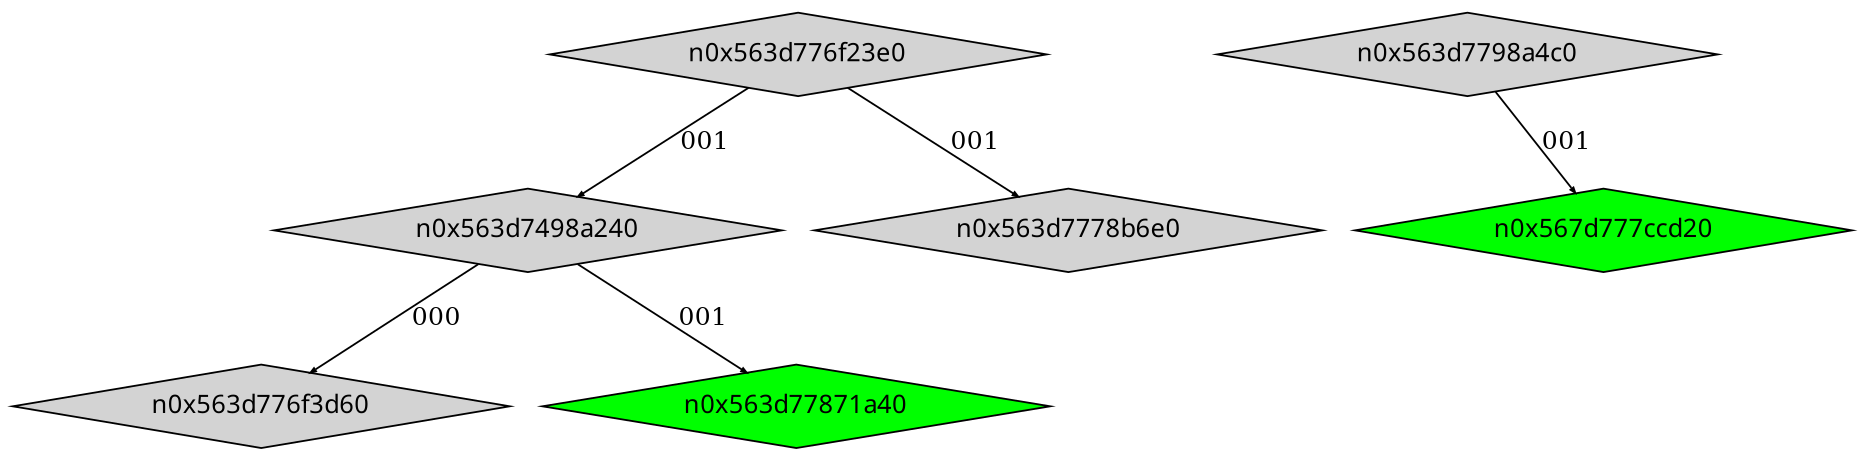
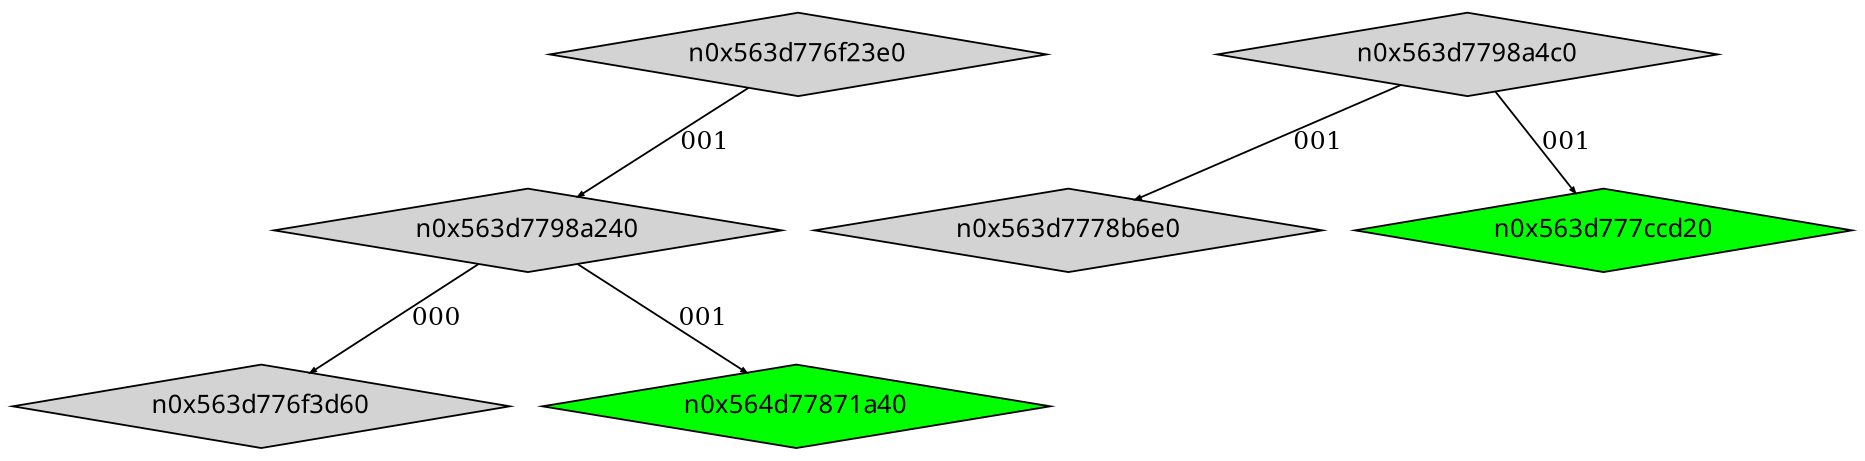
edge "n0x563d776f23e0" -> "n0x563d7778b6e0": now "n0x563d7798a4c0" -> "n0x563d7778b6e0"
node "n0x563d7498a240": label "n0x563d7498a240" -> "n0x563d7798a240"
node "n0x567d777ccd20": label "n0x567d777ccd20" -> "n0x563d777ccd20"
node "n0x563d77871a40": label "n0x563d77871a40" -> "n0x564d77871a40"
